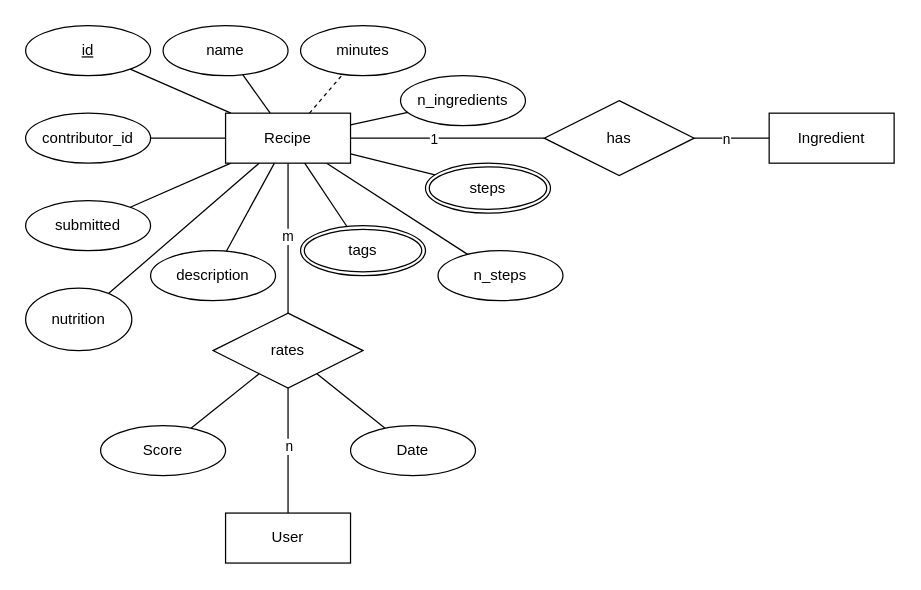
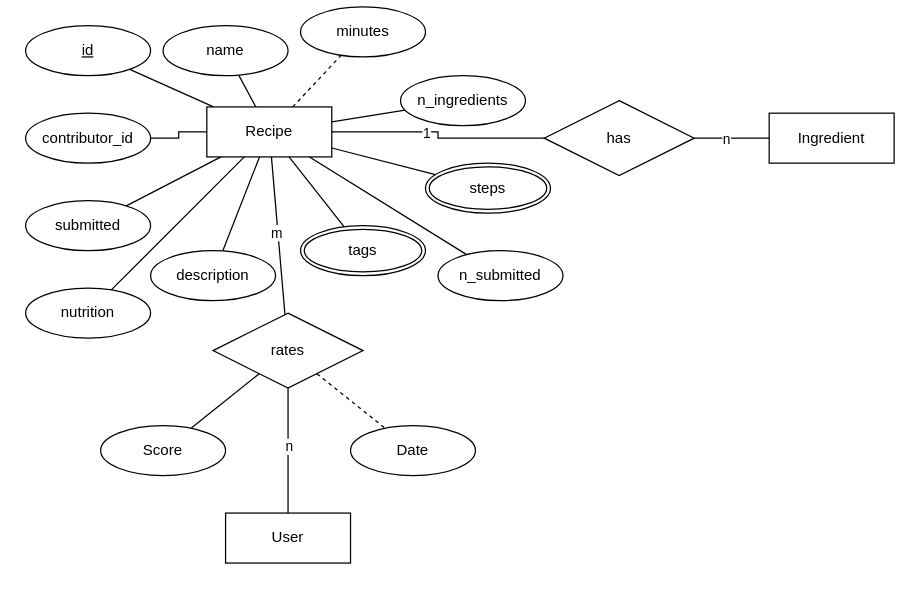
node "minutes": moved (363, 51) -> (363, 32)
node "Recipe": moved (288, 138) -> (269, 132)
node "n_steps": label "n_steps" -> "n_submitted"
node "nutrition": size 106x63 -> 125x50
edge "rates" -- "Date": style solid -> dashed
